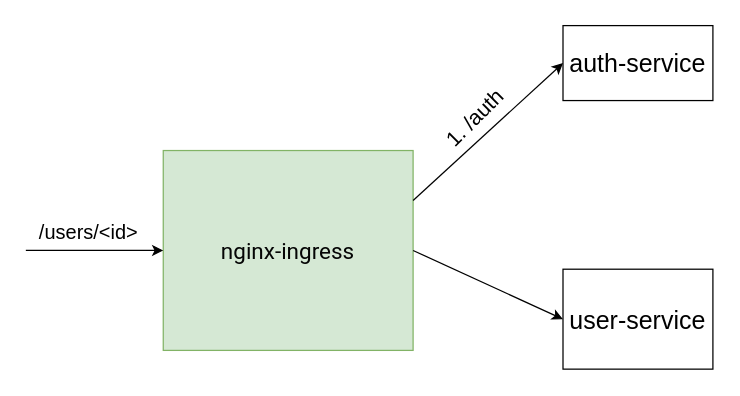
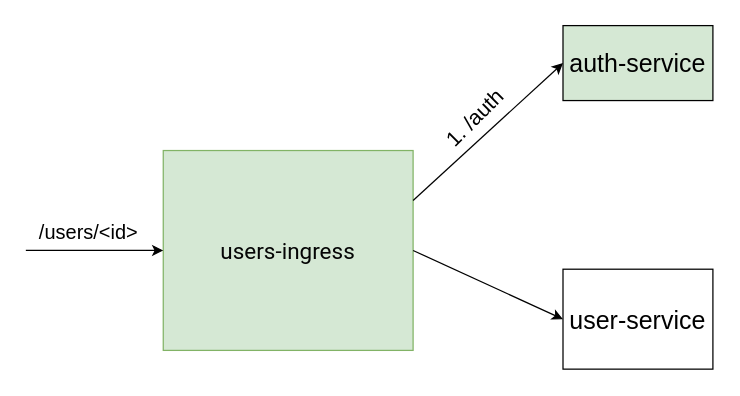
node "auth-service": fillcolor #ffffff -> #d5e8d4
node "nginx-ingress": label "nginx-ingress" -> "users-ingress"
